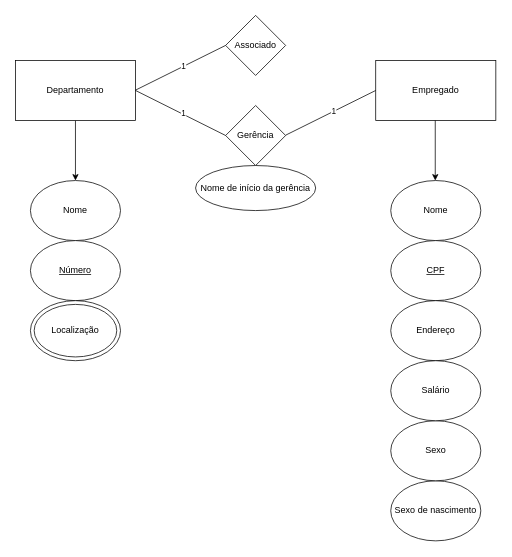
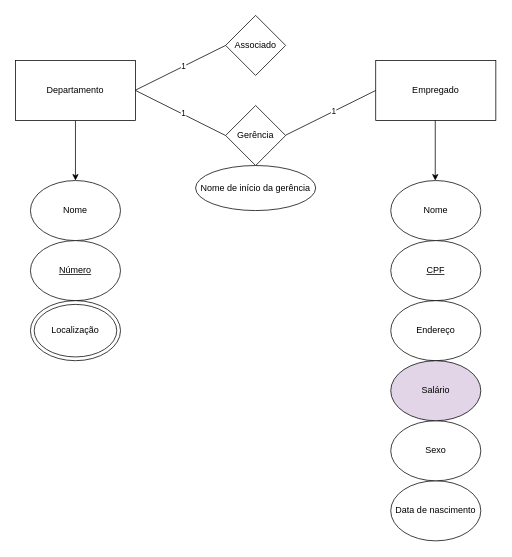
node "Salário": fillcolor #ffffff -> #e1d5e7
node "Sexo de nascimento": label "Sexo de nascimento" -> "Data de nascimento"
